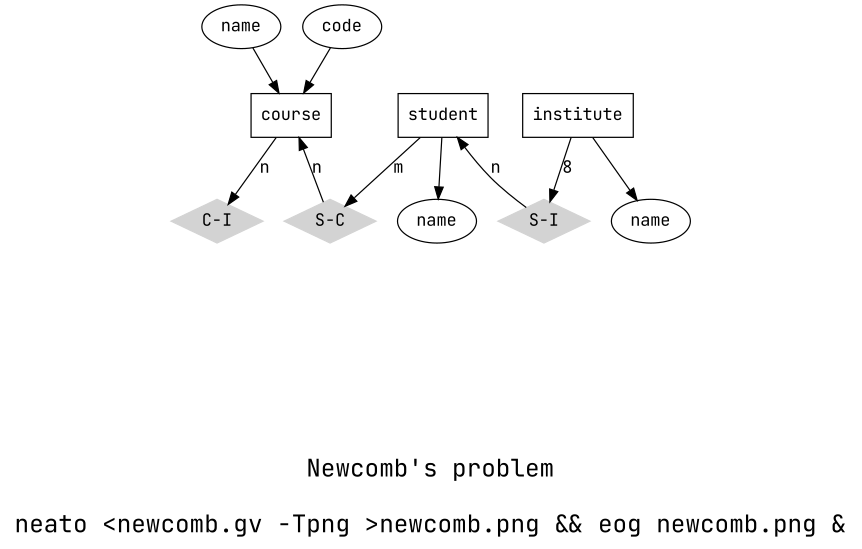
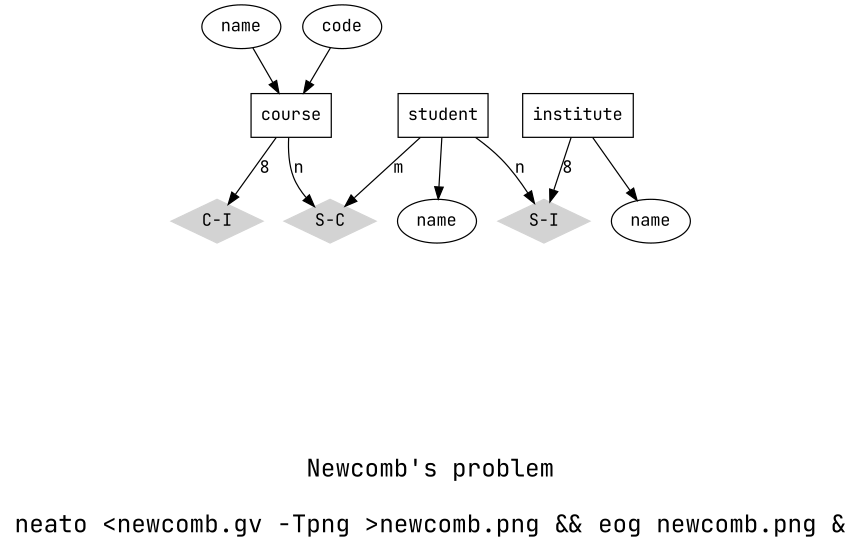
edge "course" -> "C-I": label "n" -> "8"
edge "S-C" -> "course": reversed
edge "S-I" -> "student": reversed
